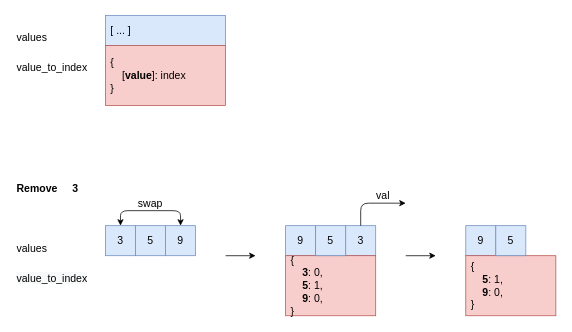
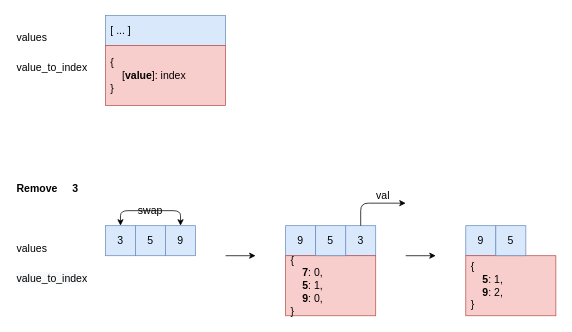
node "swap": moved (150, 203) -> (150, 210)
node "{ 3: 0, 5: 1, 9: 0, }": label "{ 3: 0, 5: 1, 9: 0, }" -> "{ 7: 0, 5: 1, 9: 0, }"
node "{ 5: 1, 9: 0, }": label "{ 5: 1, 9: 0, }" -> "{ 5: 1, 9: 2, }"
